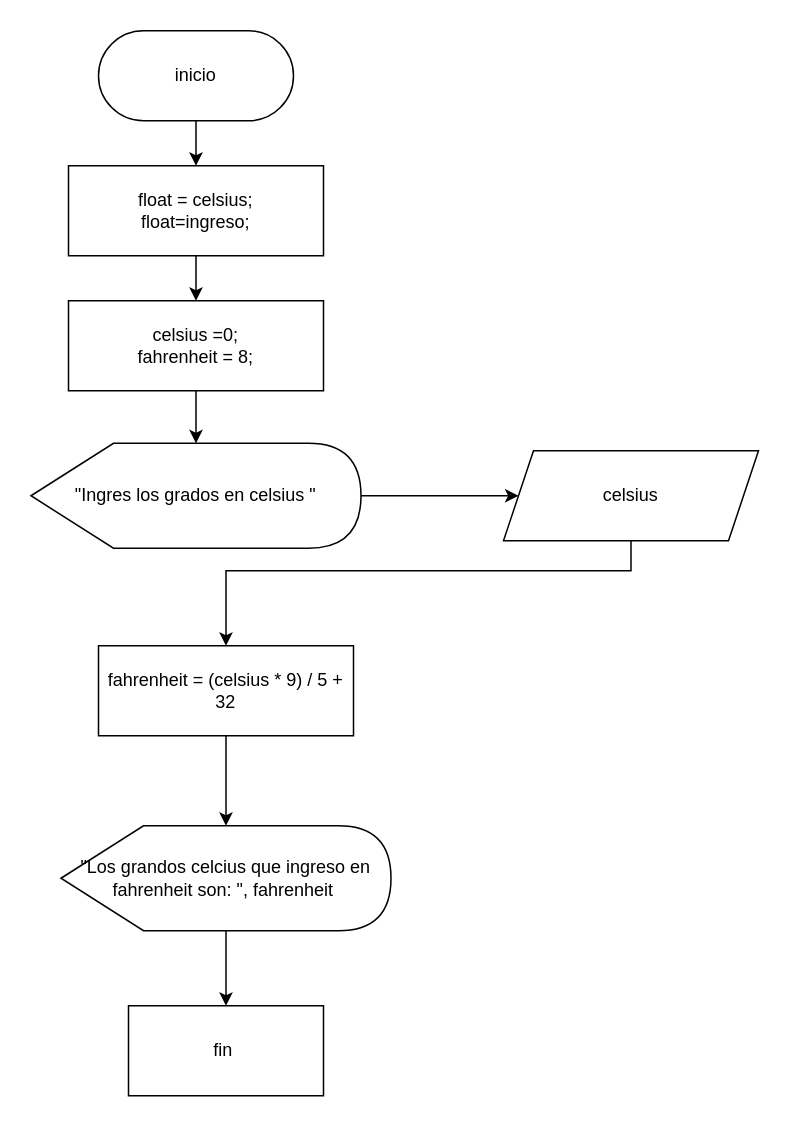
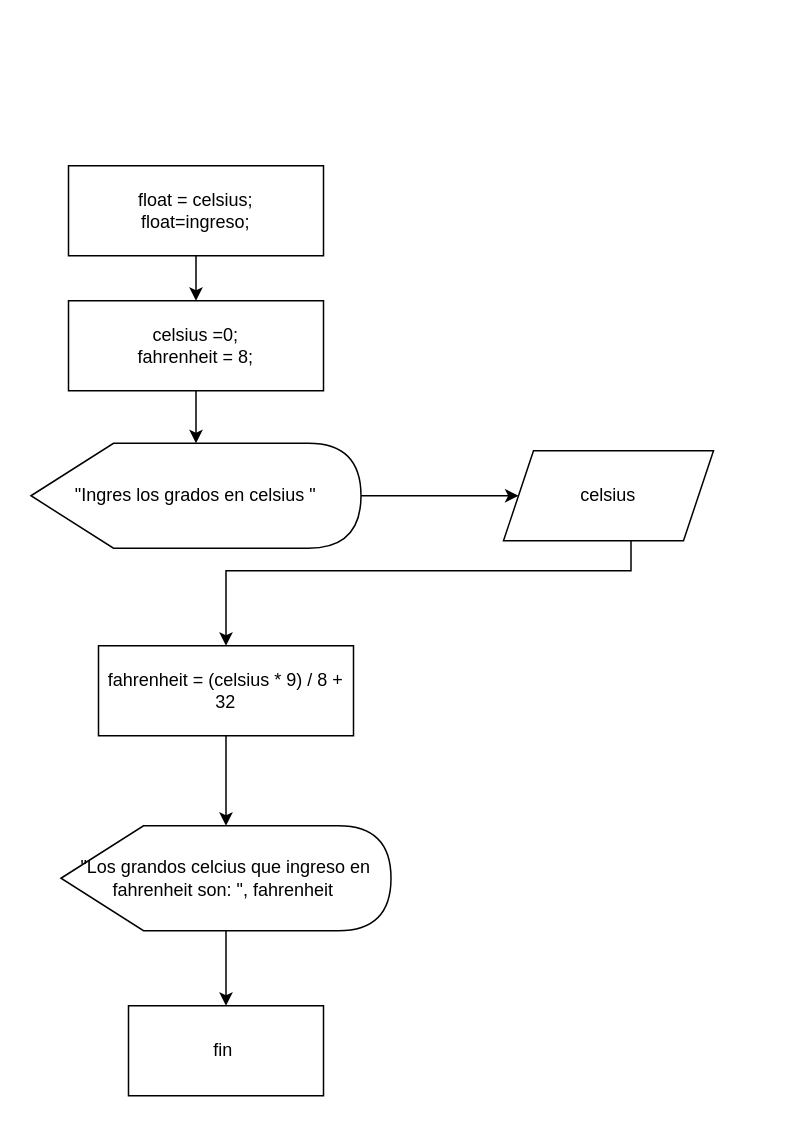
node "inicio": removed
edge "inicio" -> "float = celsius; float=ingreso;": removed
node "celsius": size 255x90 -> 210x90
node "fahrenheit = (celsius * 9) / 5 + 32": label "fahrenheit = (celsius * 9) / 5 + 32" -> "fahrenheit = (celsius * 9) / 8 + 32"
